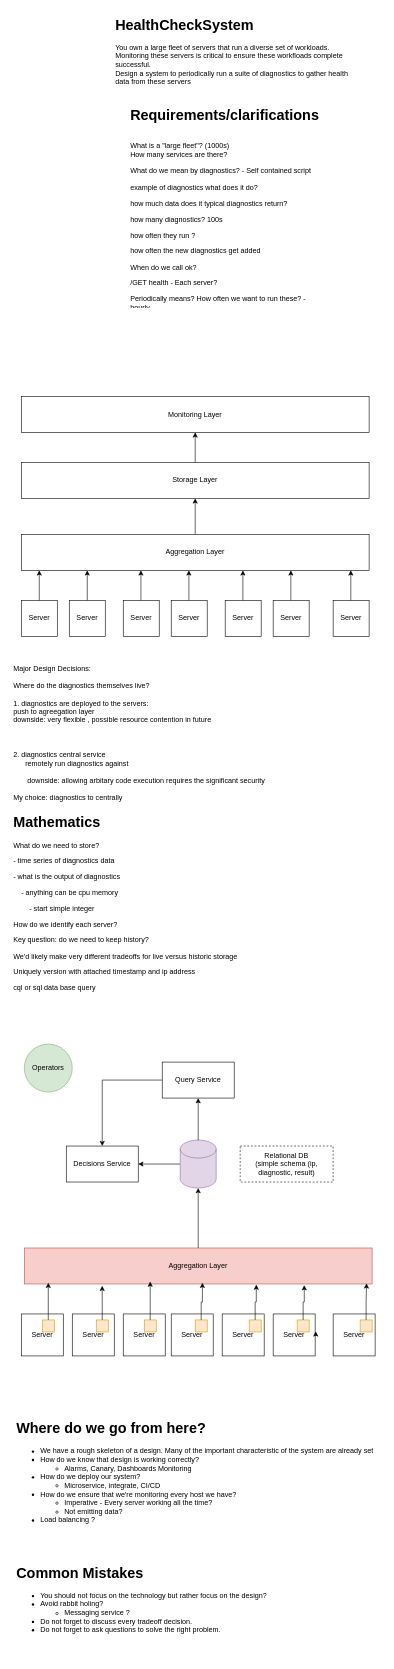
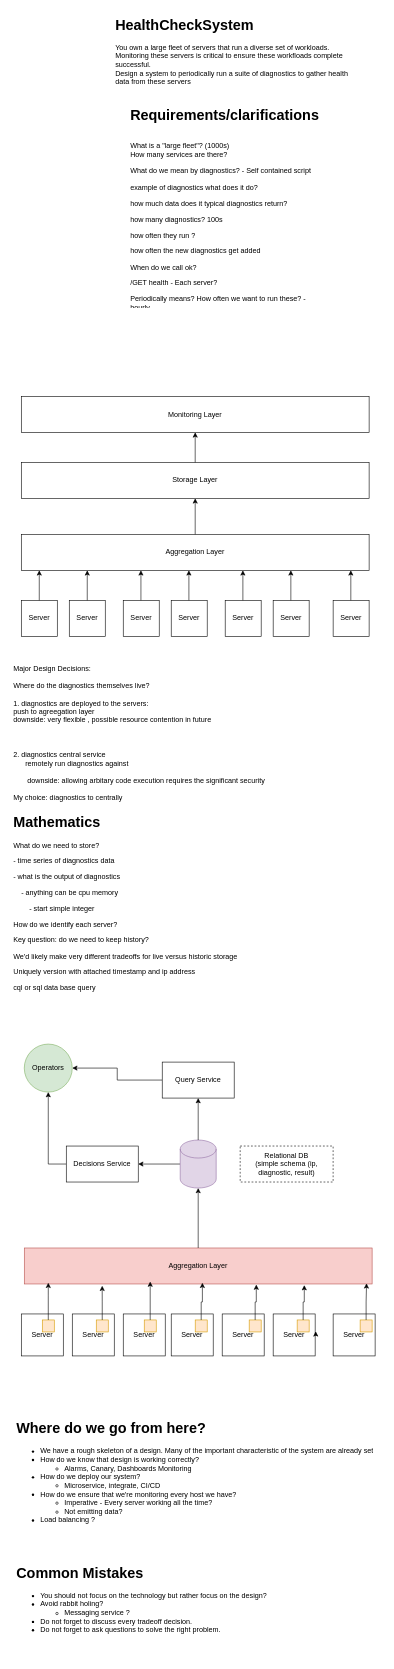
edge "Query Service" -> "Decisions Service": now "Query Service" -> "Operators"
edge "Decisions Service" -> "Operators": added
